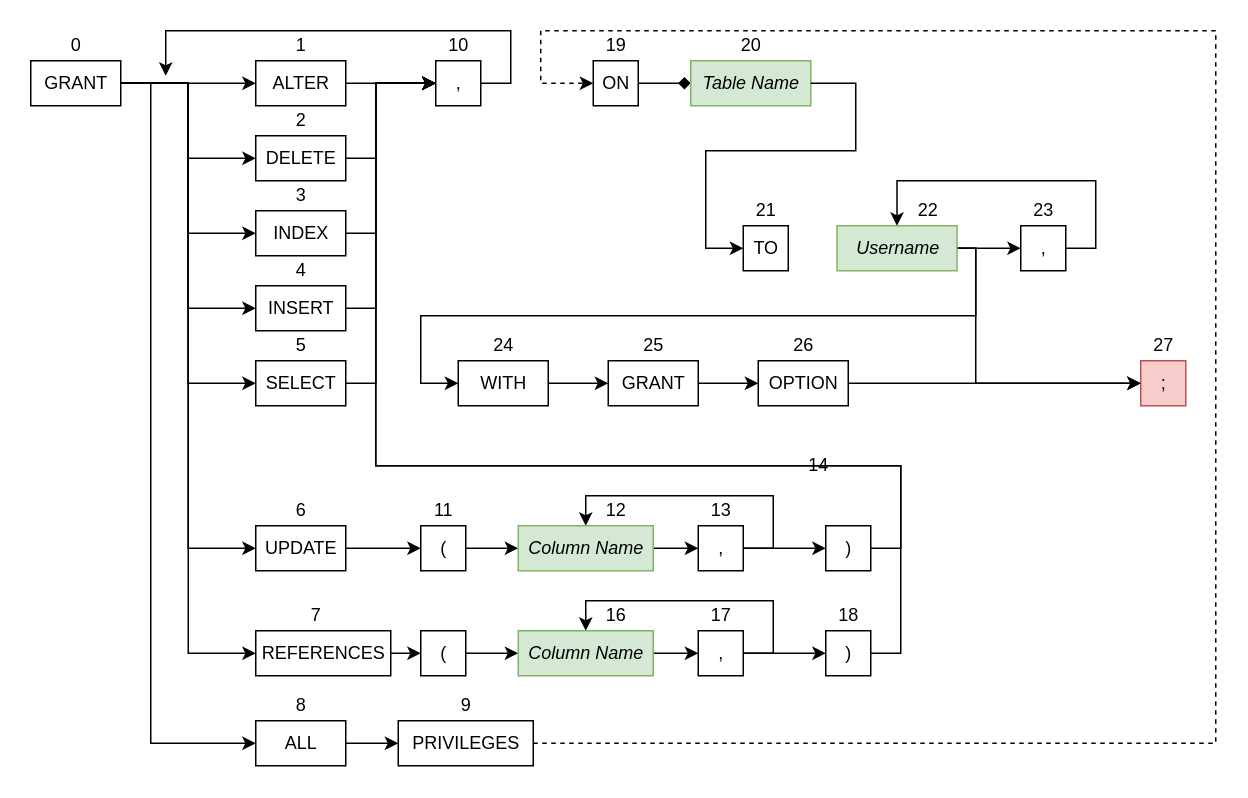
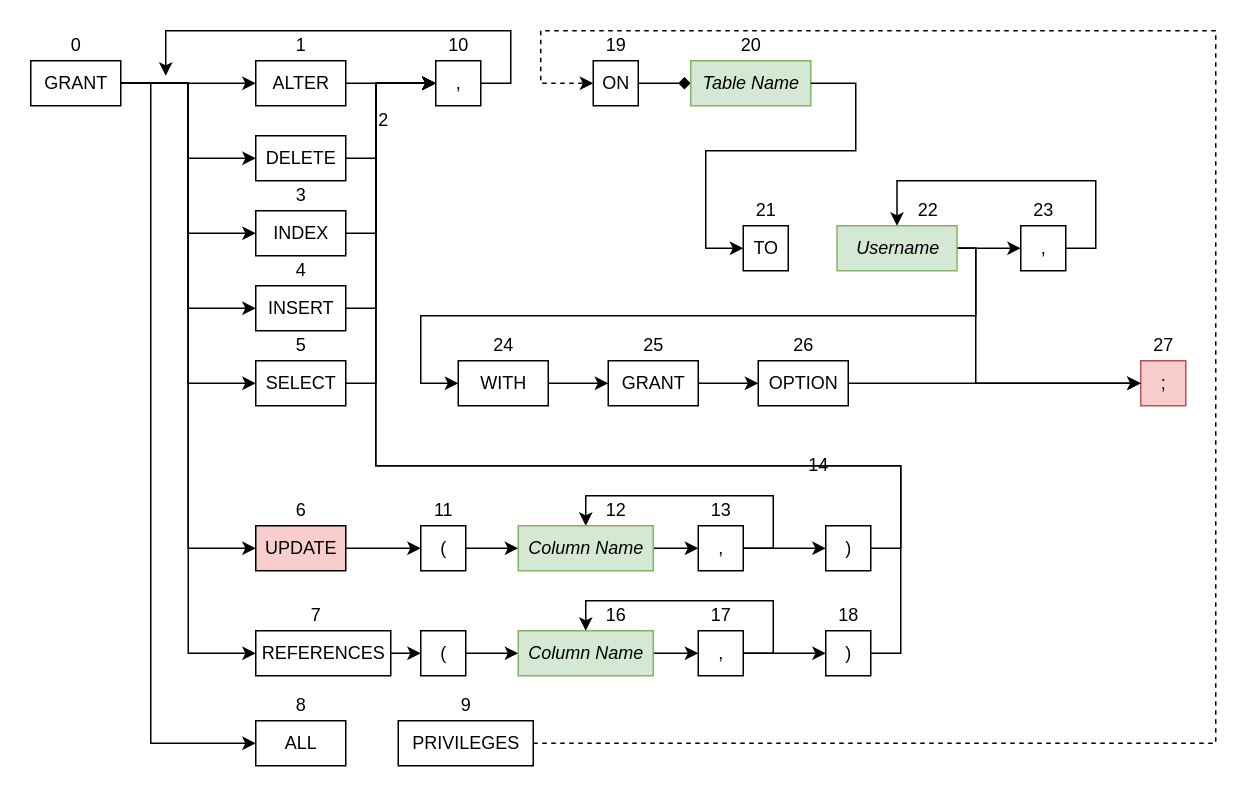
node "2": moved (301, 121) -> (383, 121)
node "UPDATE": fillcolor #ffffff -> #f8cecc
edge "ALL" -> "PRIVILEGES": removed
